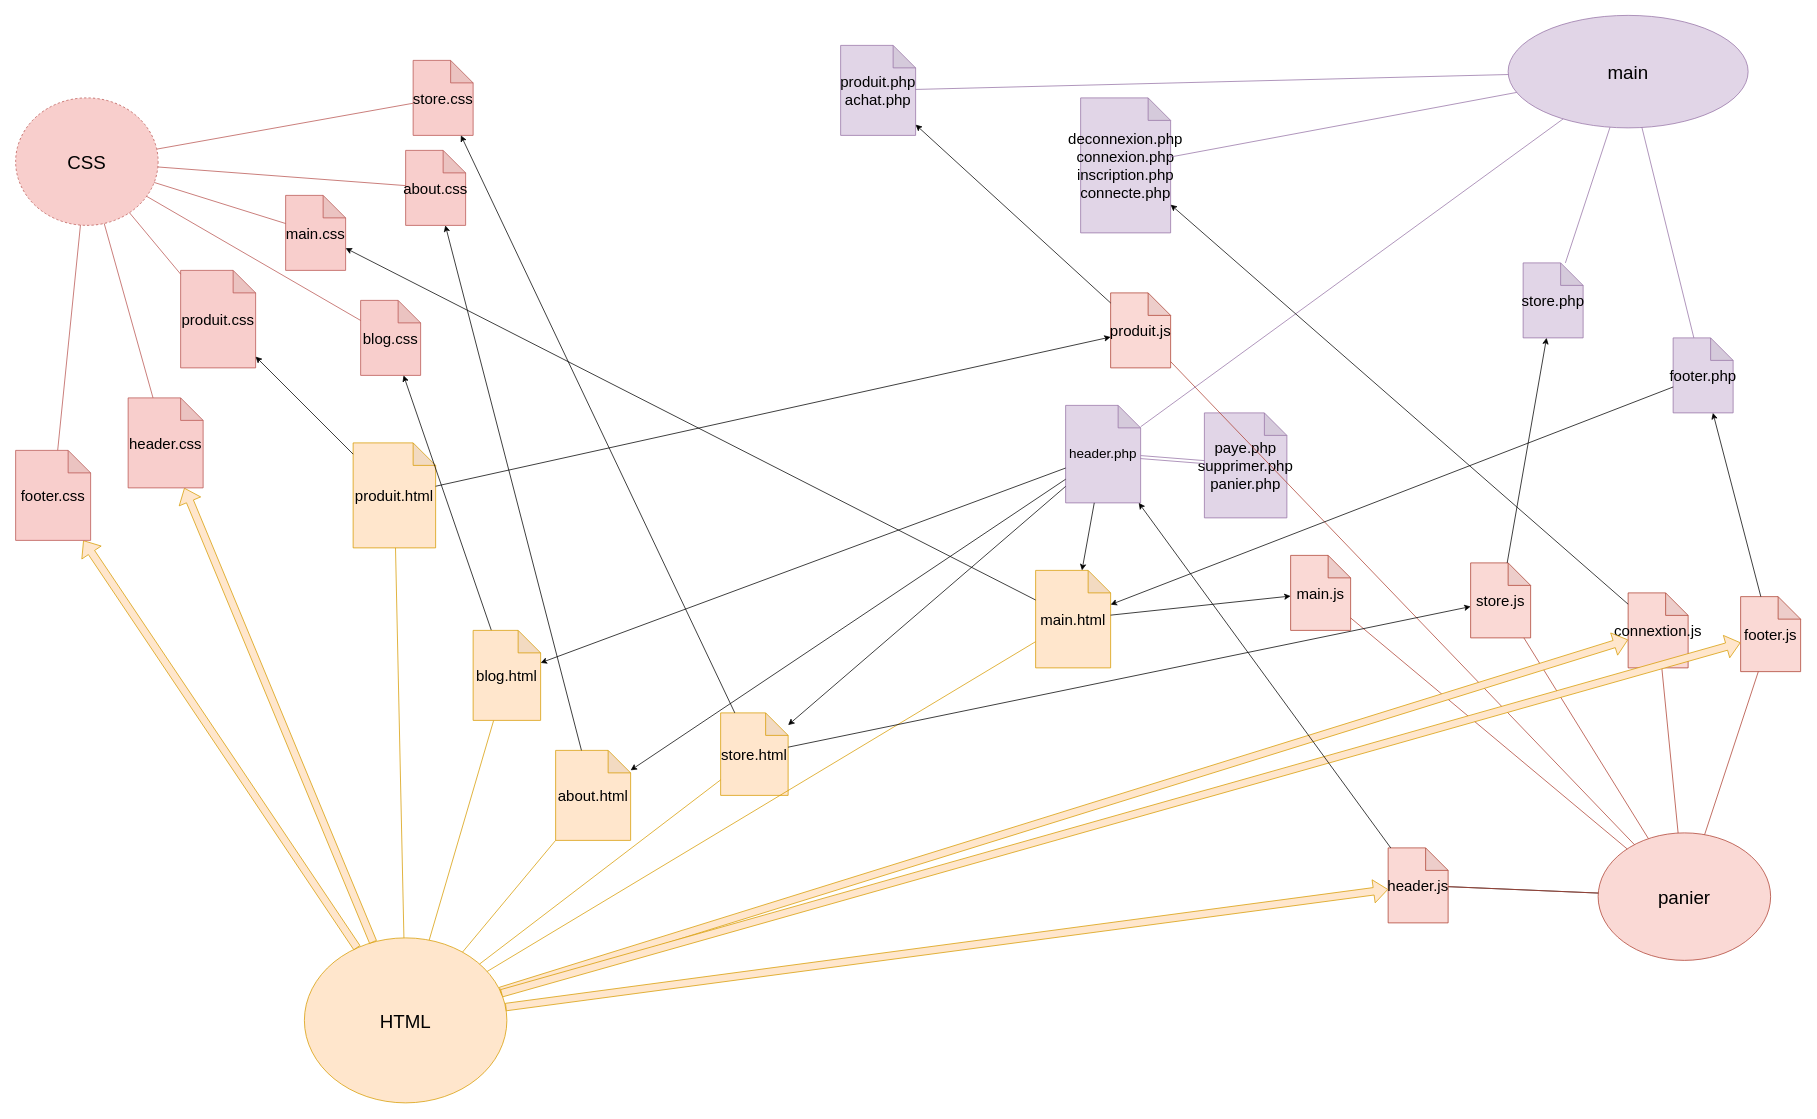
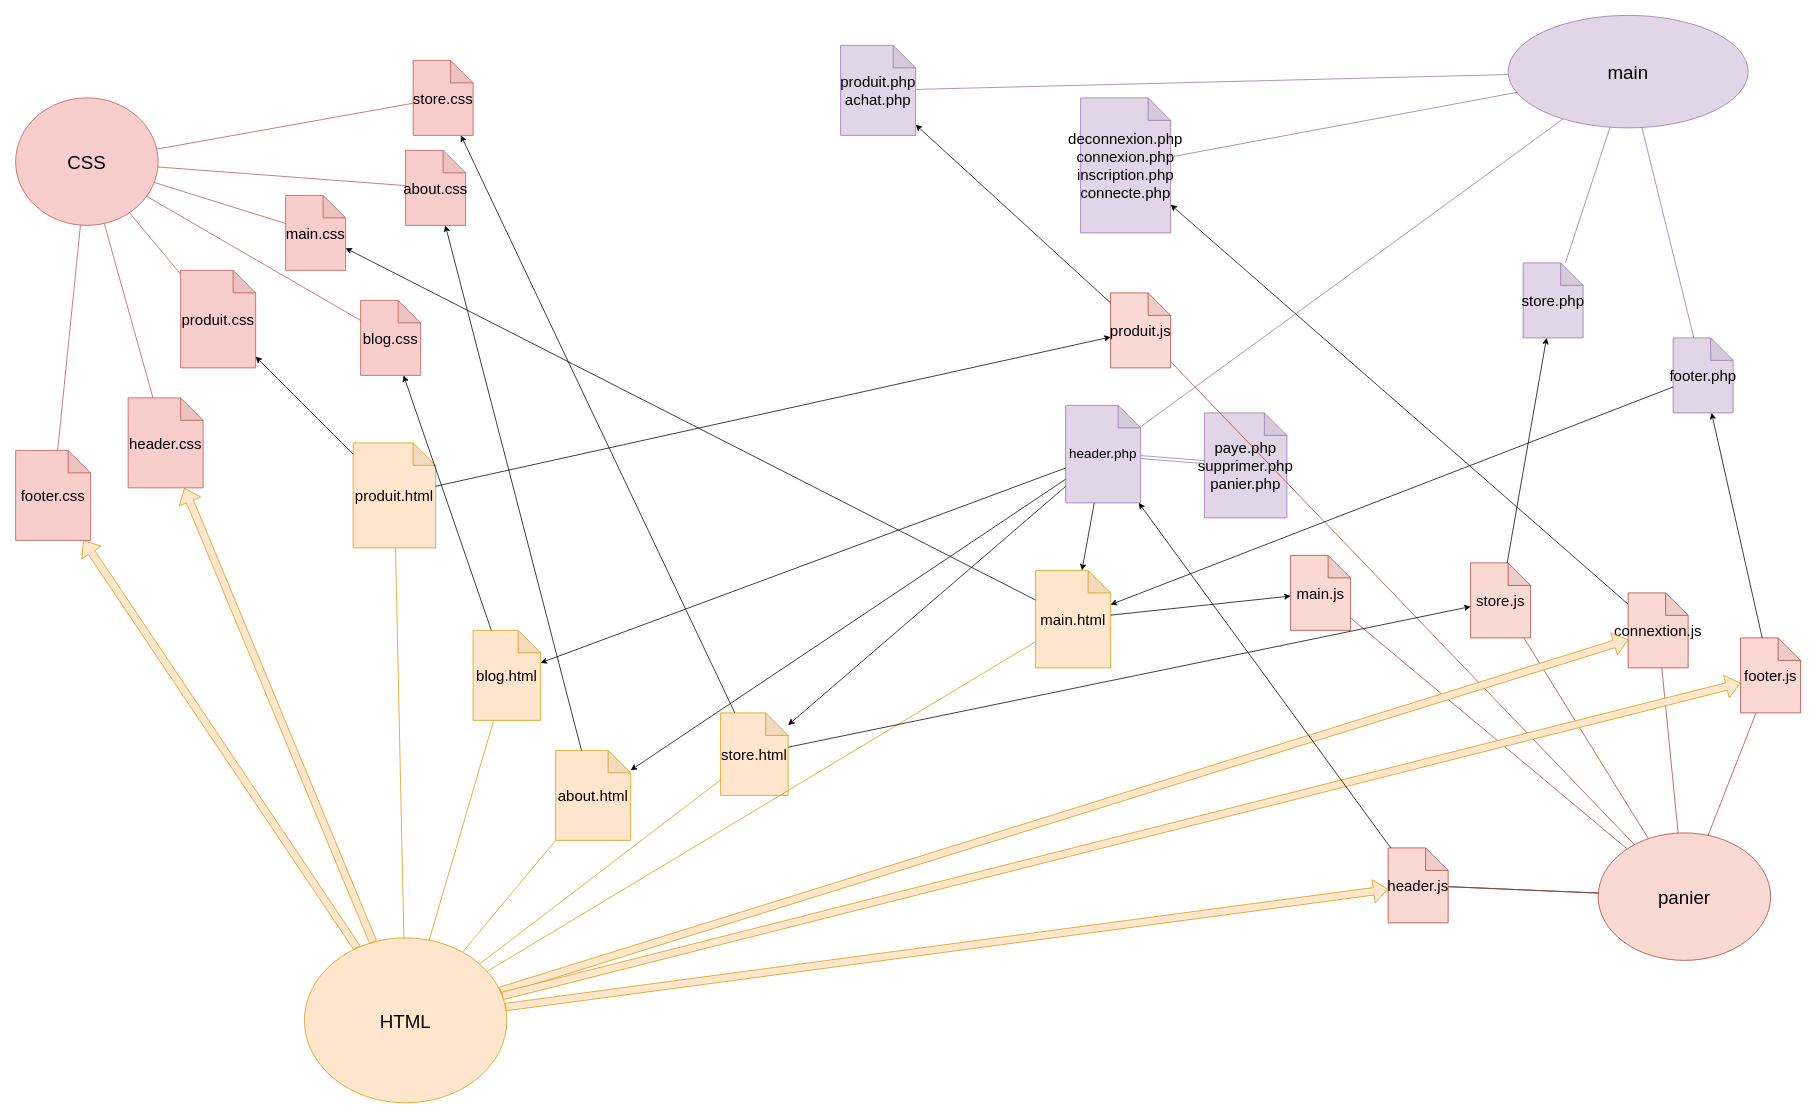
node "CSS": style dashed -> solid
node "footer.js": moved (1770, 634) -> (1770, 675)
